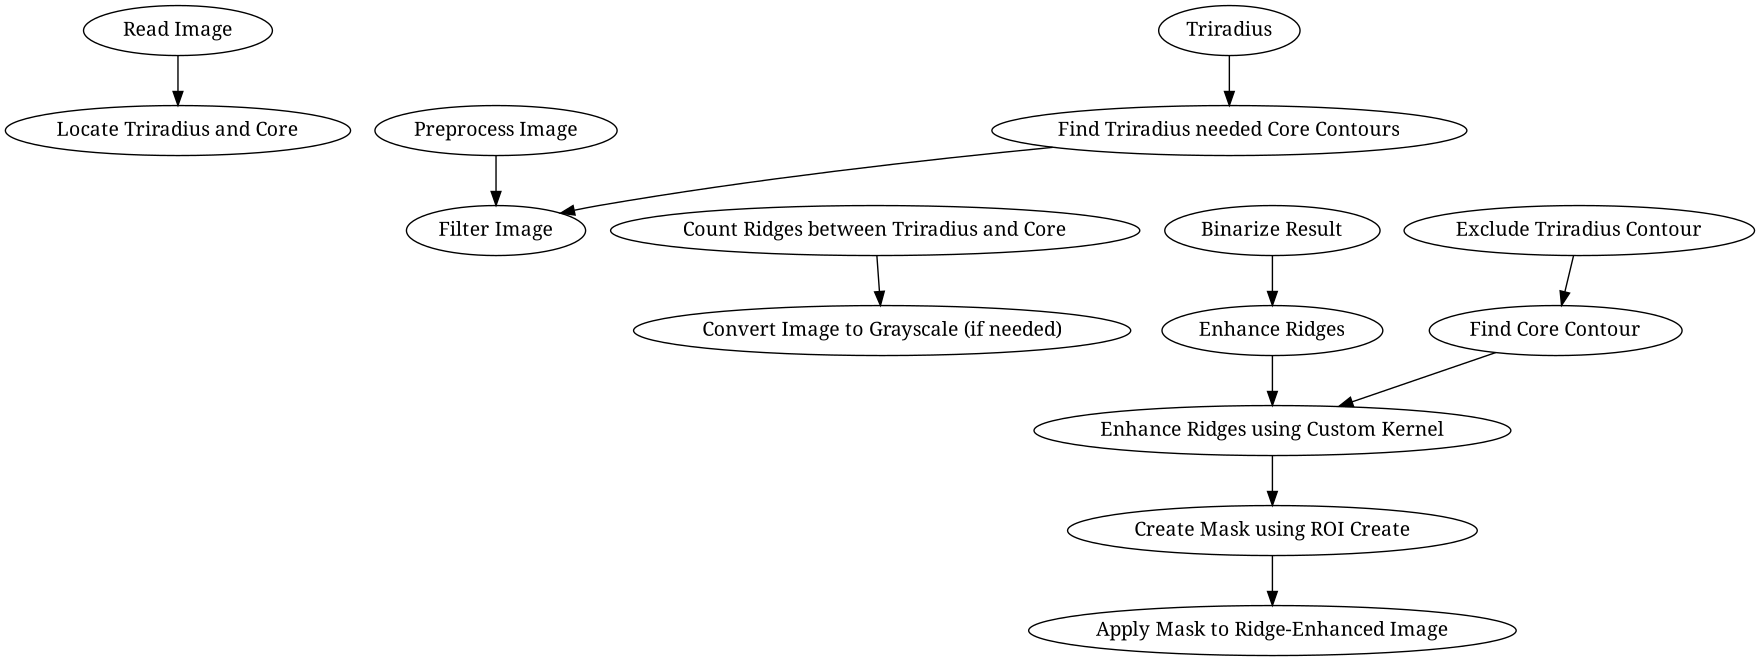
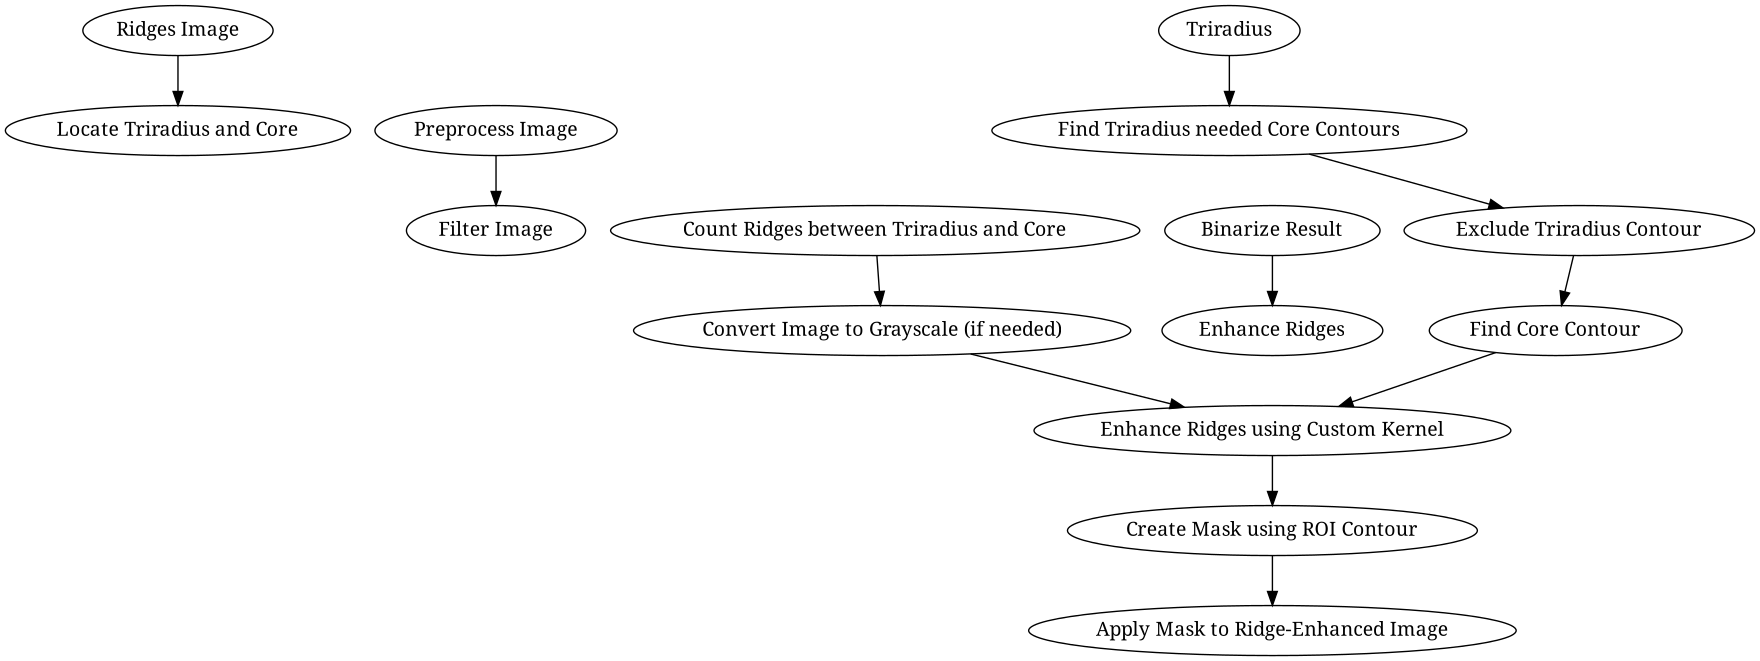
node "Read Image": label "Read Image" -> "Ridges Image"
edge "Find Triradius needed Core Contours" -> "Filter Image": now "Find Triradius needed Core Contours" -> "Exclude Triradius Contour"
edge "Enhance Ridges" -> "Enhance Ridges using Custom Kernel": now "Convert Image to Grayscale (if needed)" -> "Enhance Ridges using Custom Kernel"
node "Create Mask using ROI Create": label "Create Mask using ROI Create" -> "Create Mask using ROI Contour"
